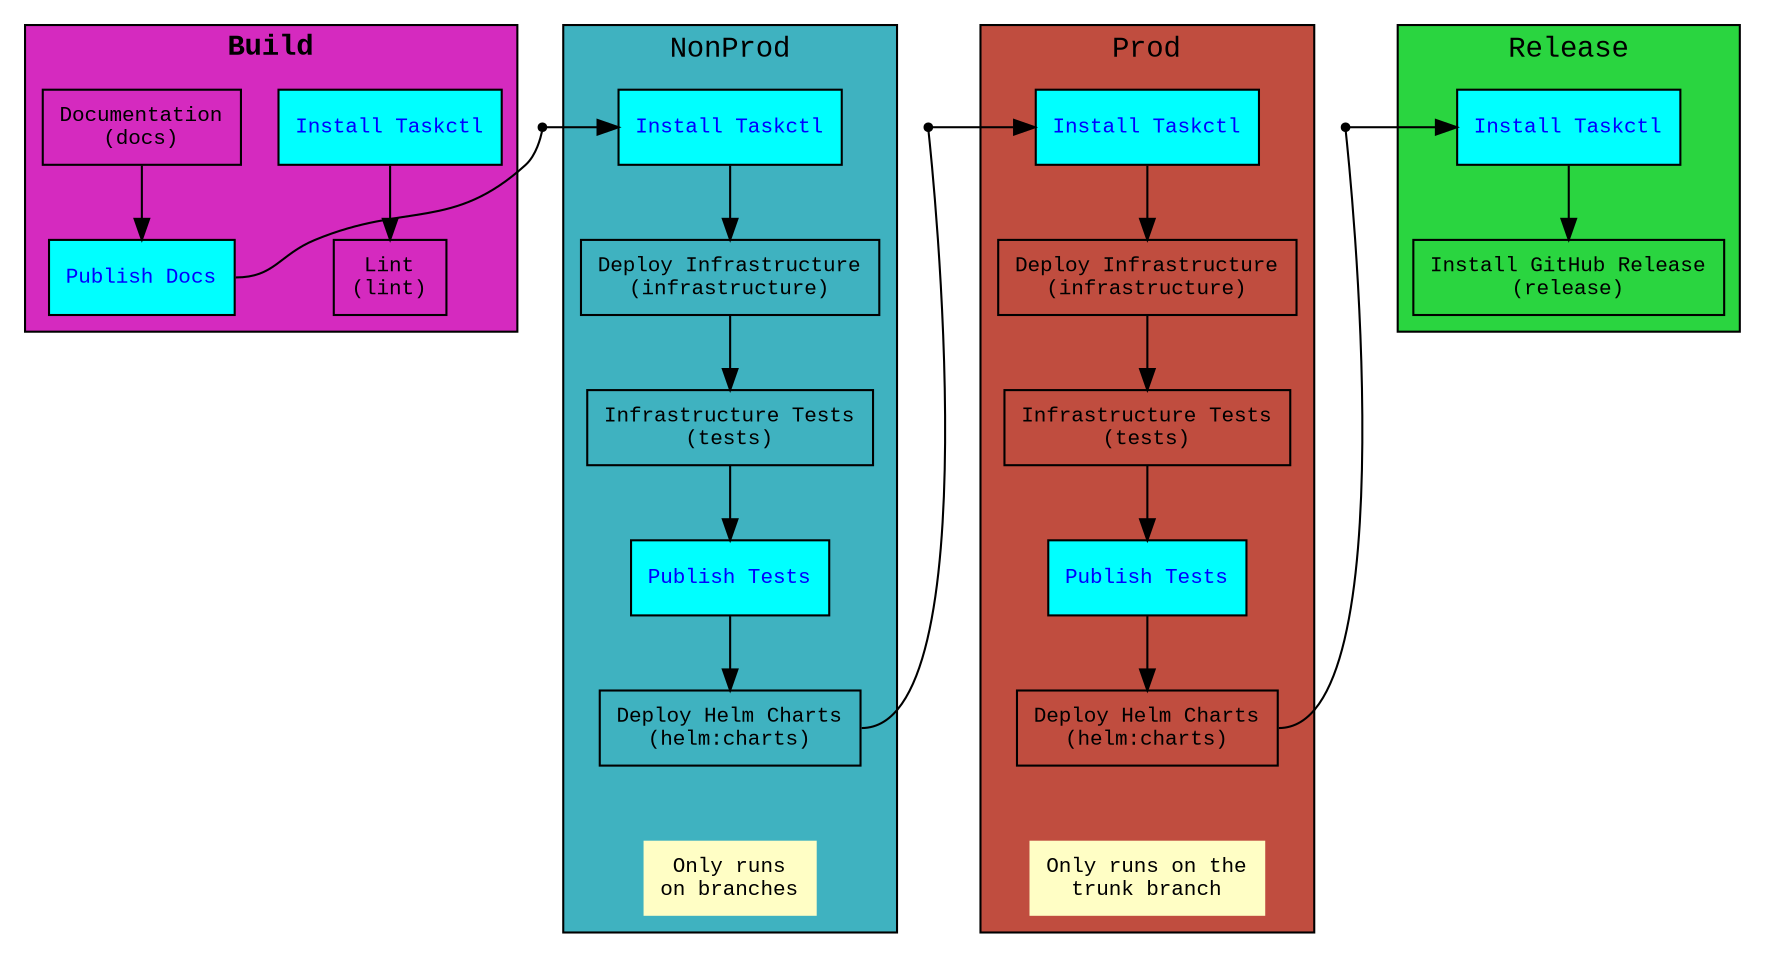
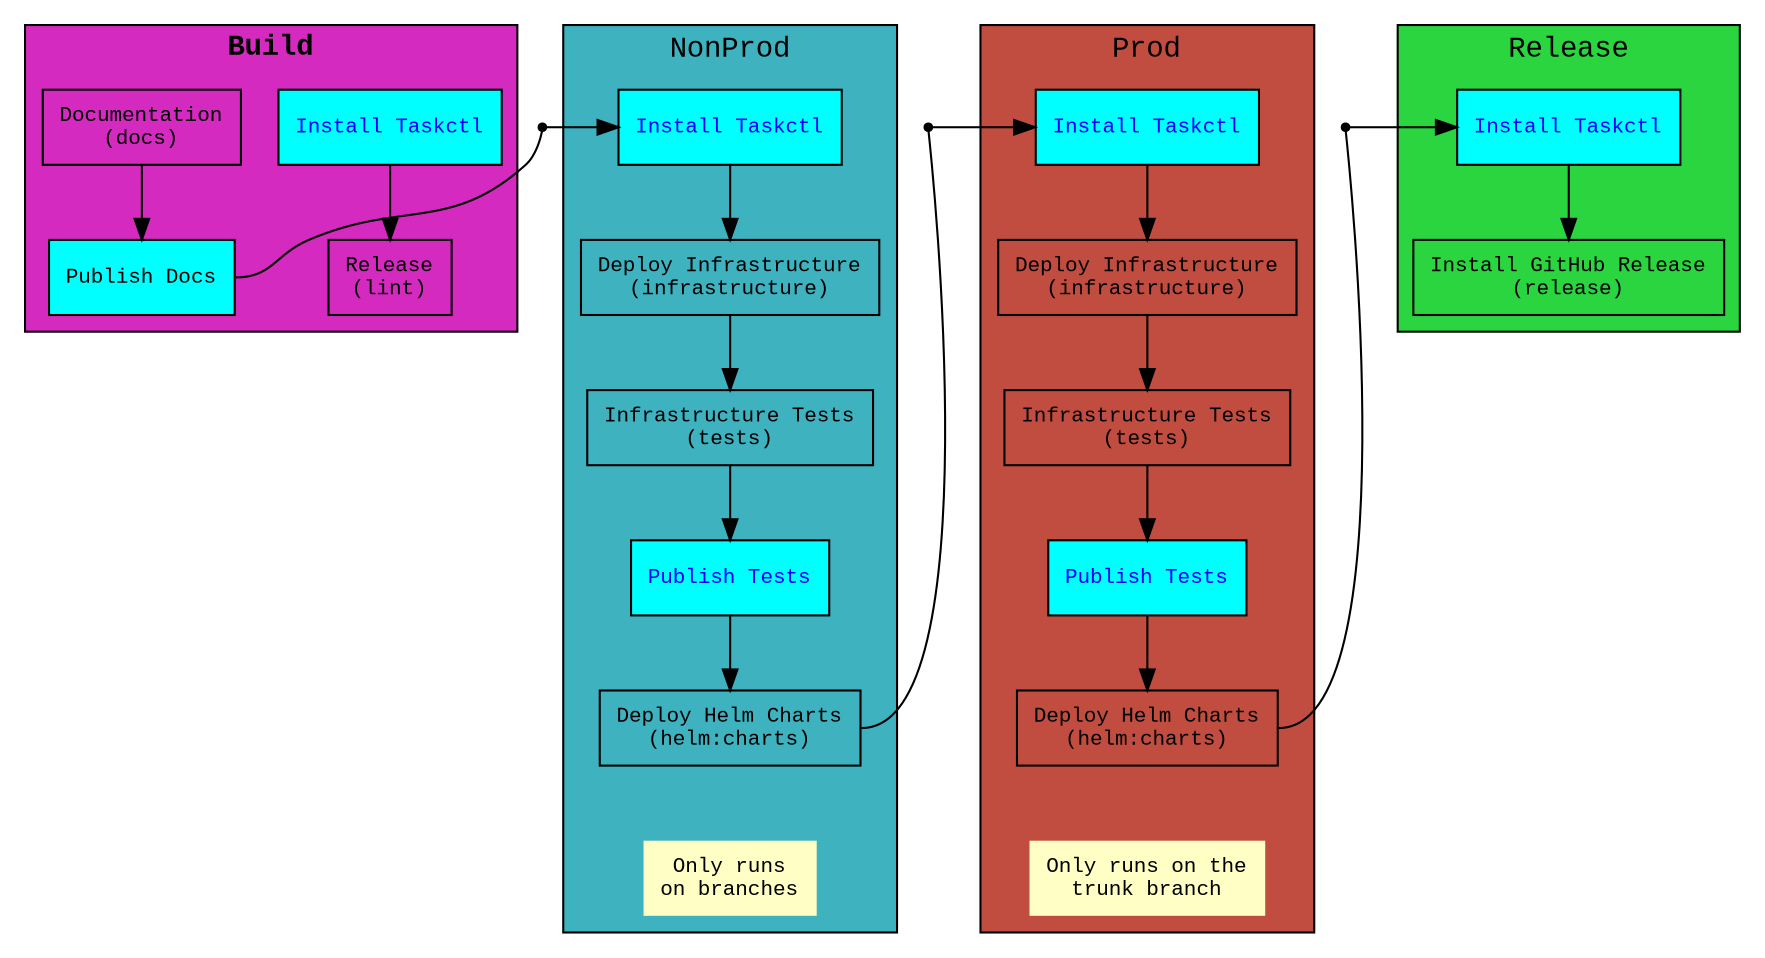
node "Publish Docs": fontcolor blue -> black
node "Lint (lint)": label "Lint (lint)" -> "Release (lint)"
